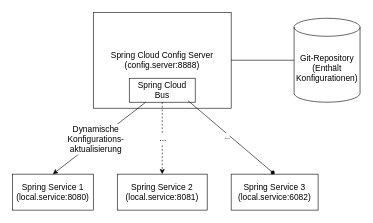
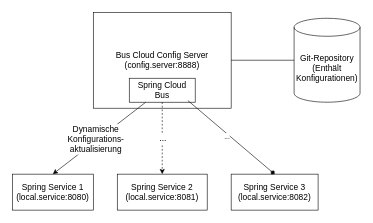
node "Spring Cloud Config Server (config.server:8888)": label "Spring Cloud Config Server (config.server:8888)" -> "Bus Cloud Config Server (config.server:8888)"
node "Spring Service 3 (local.service:6082)": label "Spring Service 3 (local.service:6082)" -> "Spring Service 3 (local.service:8082)"
